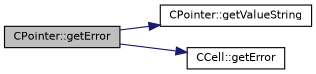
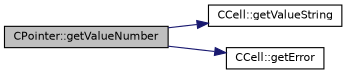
node "CPointer::getValueString": label "CPointer::getValueString" -> "CCell::getValueString"
node "CPointer::getError": label "CPointer::getError" -> "CPointer::getValueNumber"
